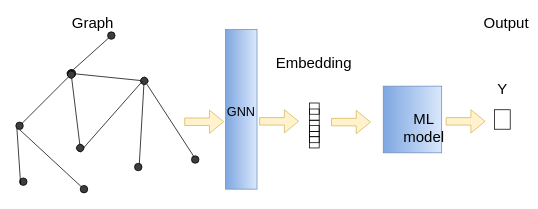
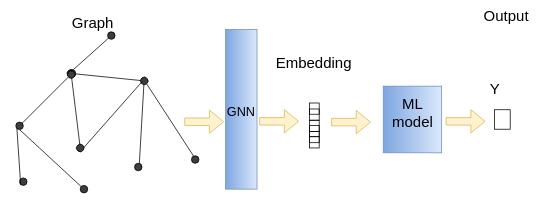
node "Output": moved (506, 23) -> (506, 15)
node "Y": moved (503, 89) -> (495, 89)
node "ML model": moved (424, 128) -> (413, 113)
